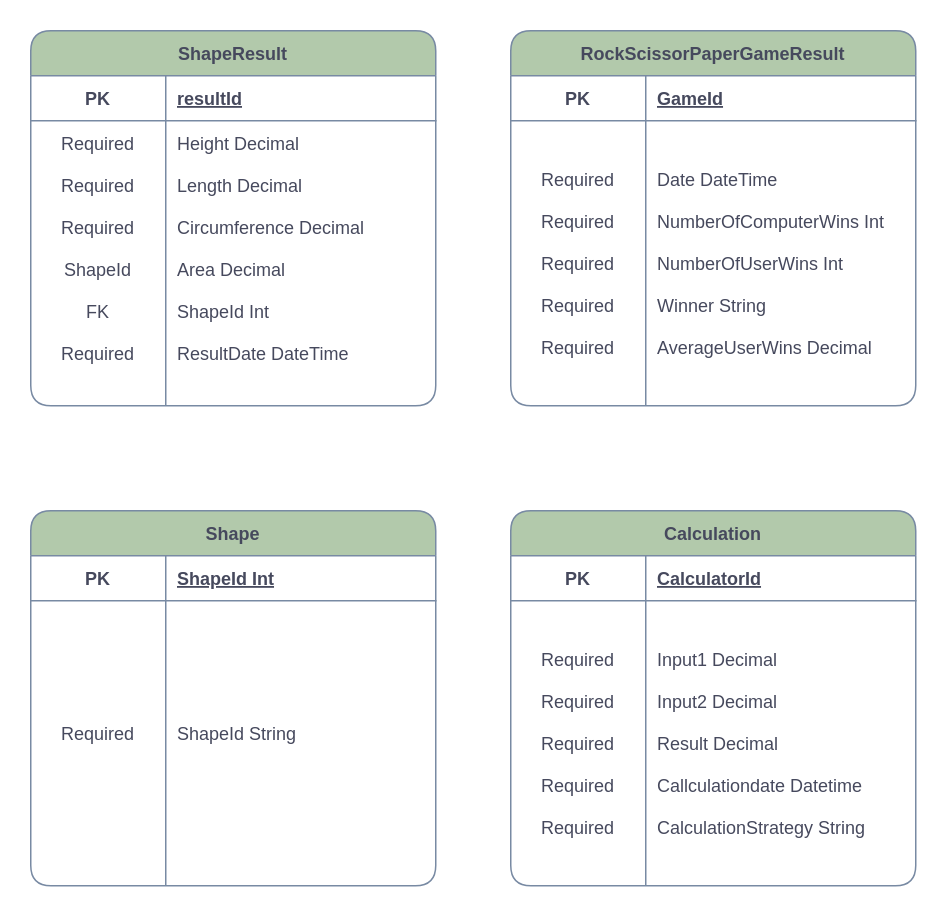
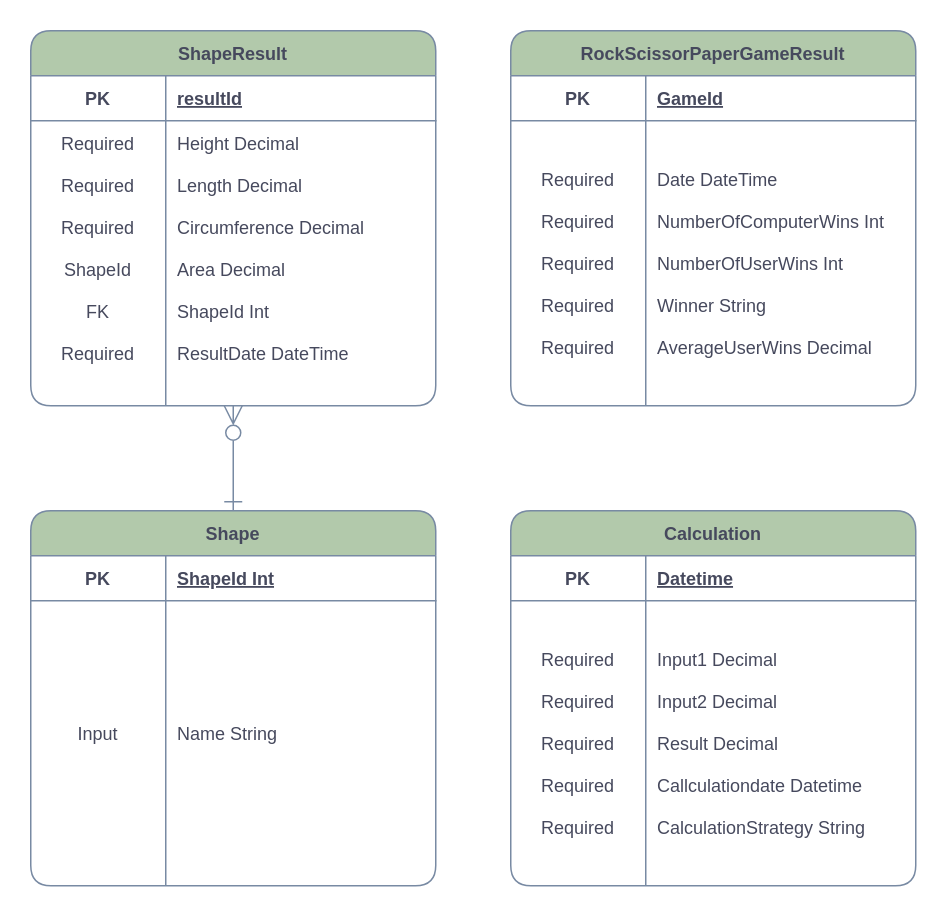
edge "ShapeResult" -- "Shape": added
node "CalculatorId": label "CalculatorId" -> "Datetime"
node "Required": label "Required" -> "Input"
node "ShapeId String": label "ShapeId String" -> "Name String"
